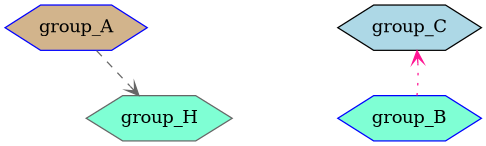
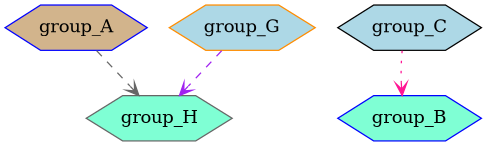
node "group_G": added
edge "group_B" -> "group_C": reversed
